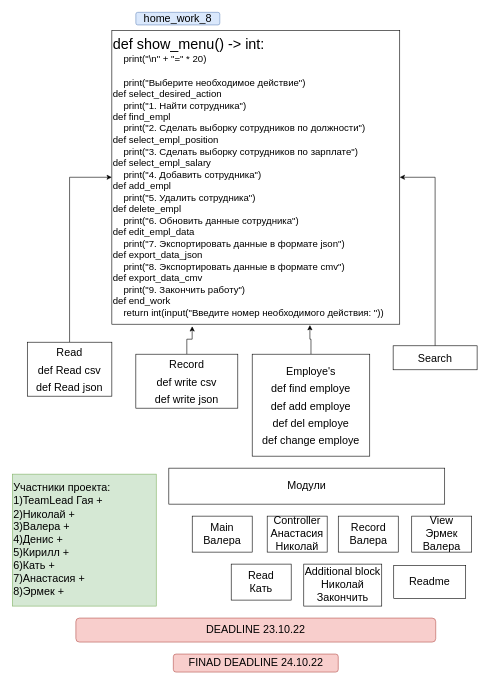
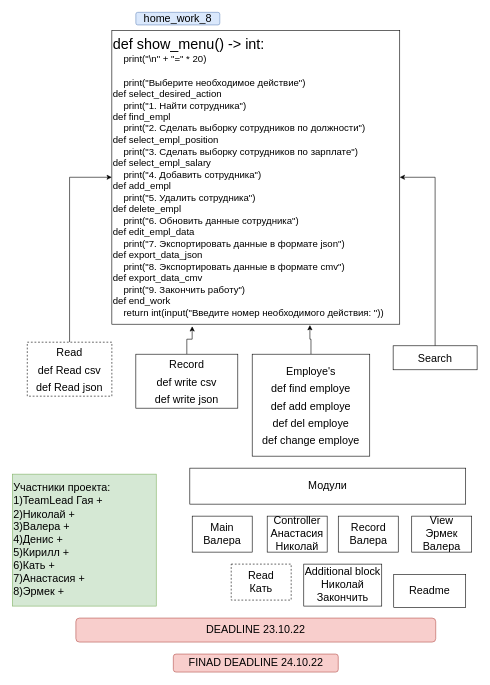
node "Read def Read csv def Read json": style solid -> dashed
node "Модули": moved (307, 486) -> (328, 486)
node "Read Кать": style solid -> dashed
node "Readme": moved (430, 582) -> (430, 591)
